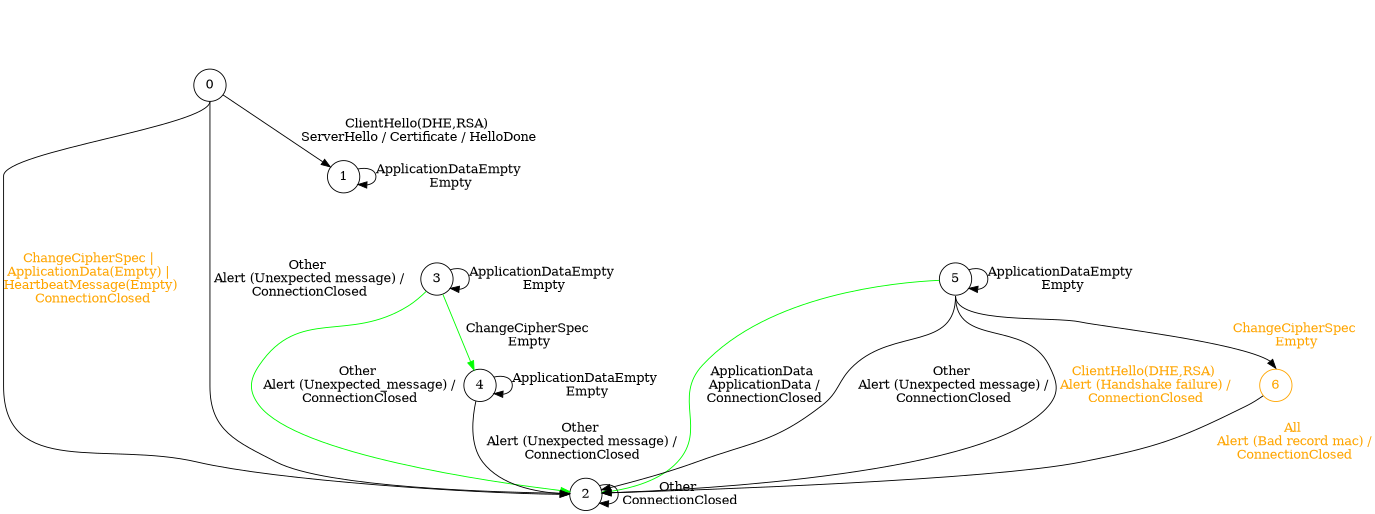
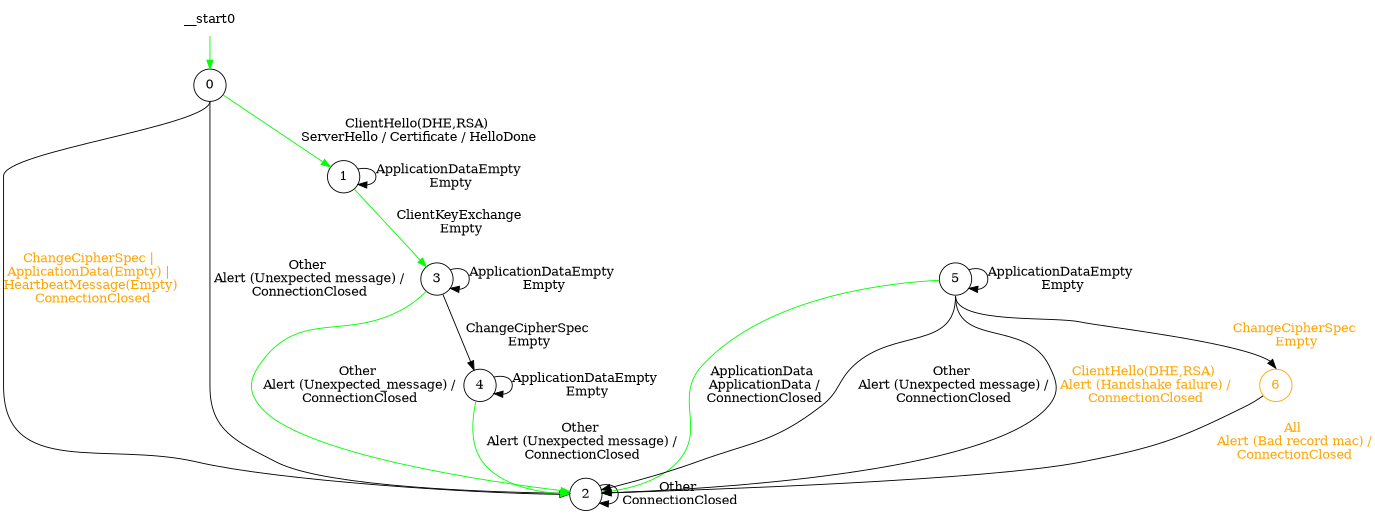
node "__start0": added
edge "0" -> "1": color black -> green
edge "1" -> "3": added, label "ClientKeyExchange Empty"
edge "3" -> "4": color green -> black
edge "4" -> "2": color black -> green
